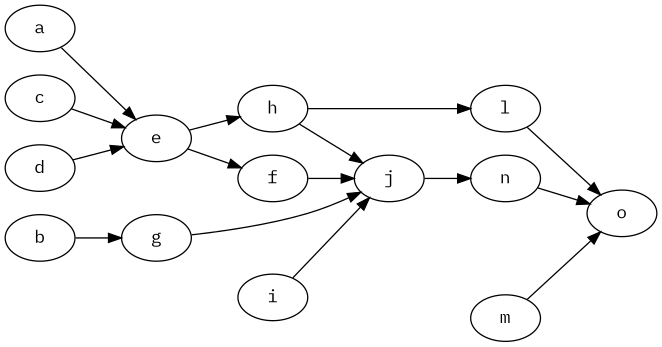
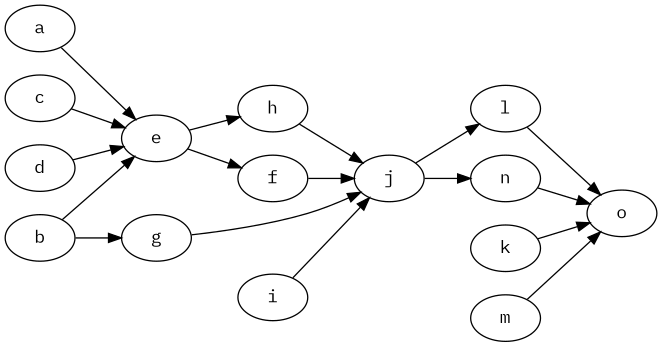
edge "h" -> "l": now "j" -> "l"
edge "b" -> "e": added
node "k": added
